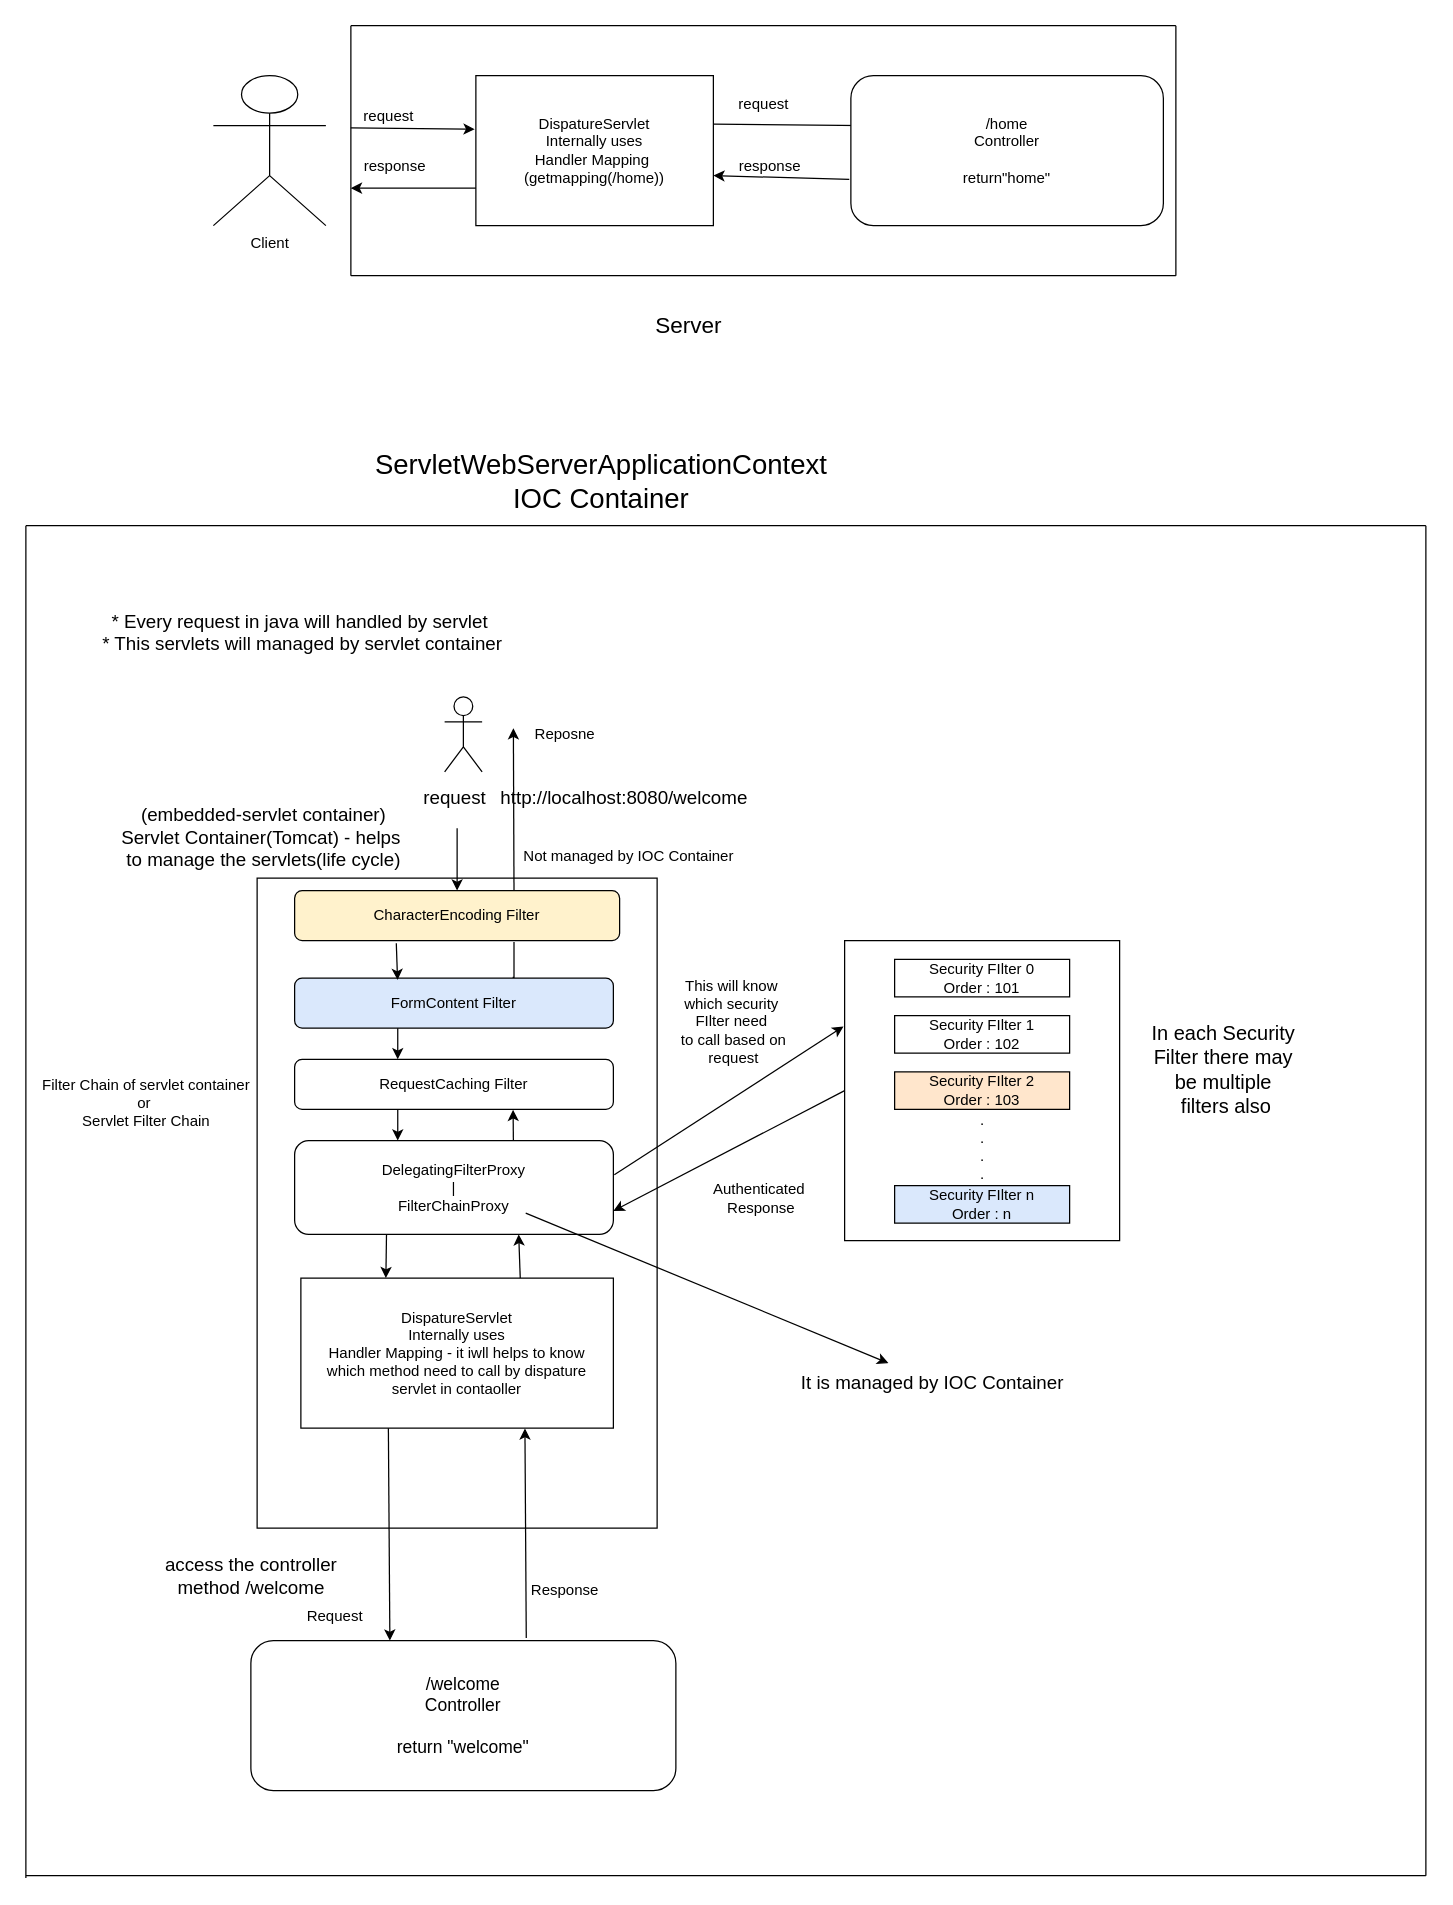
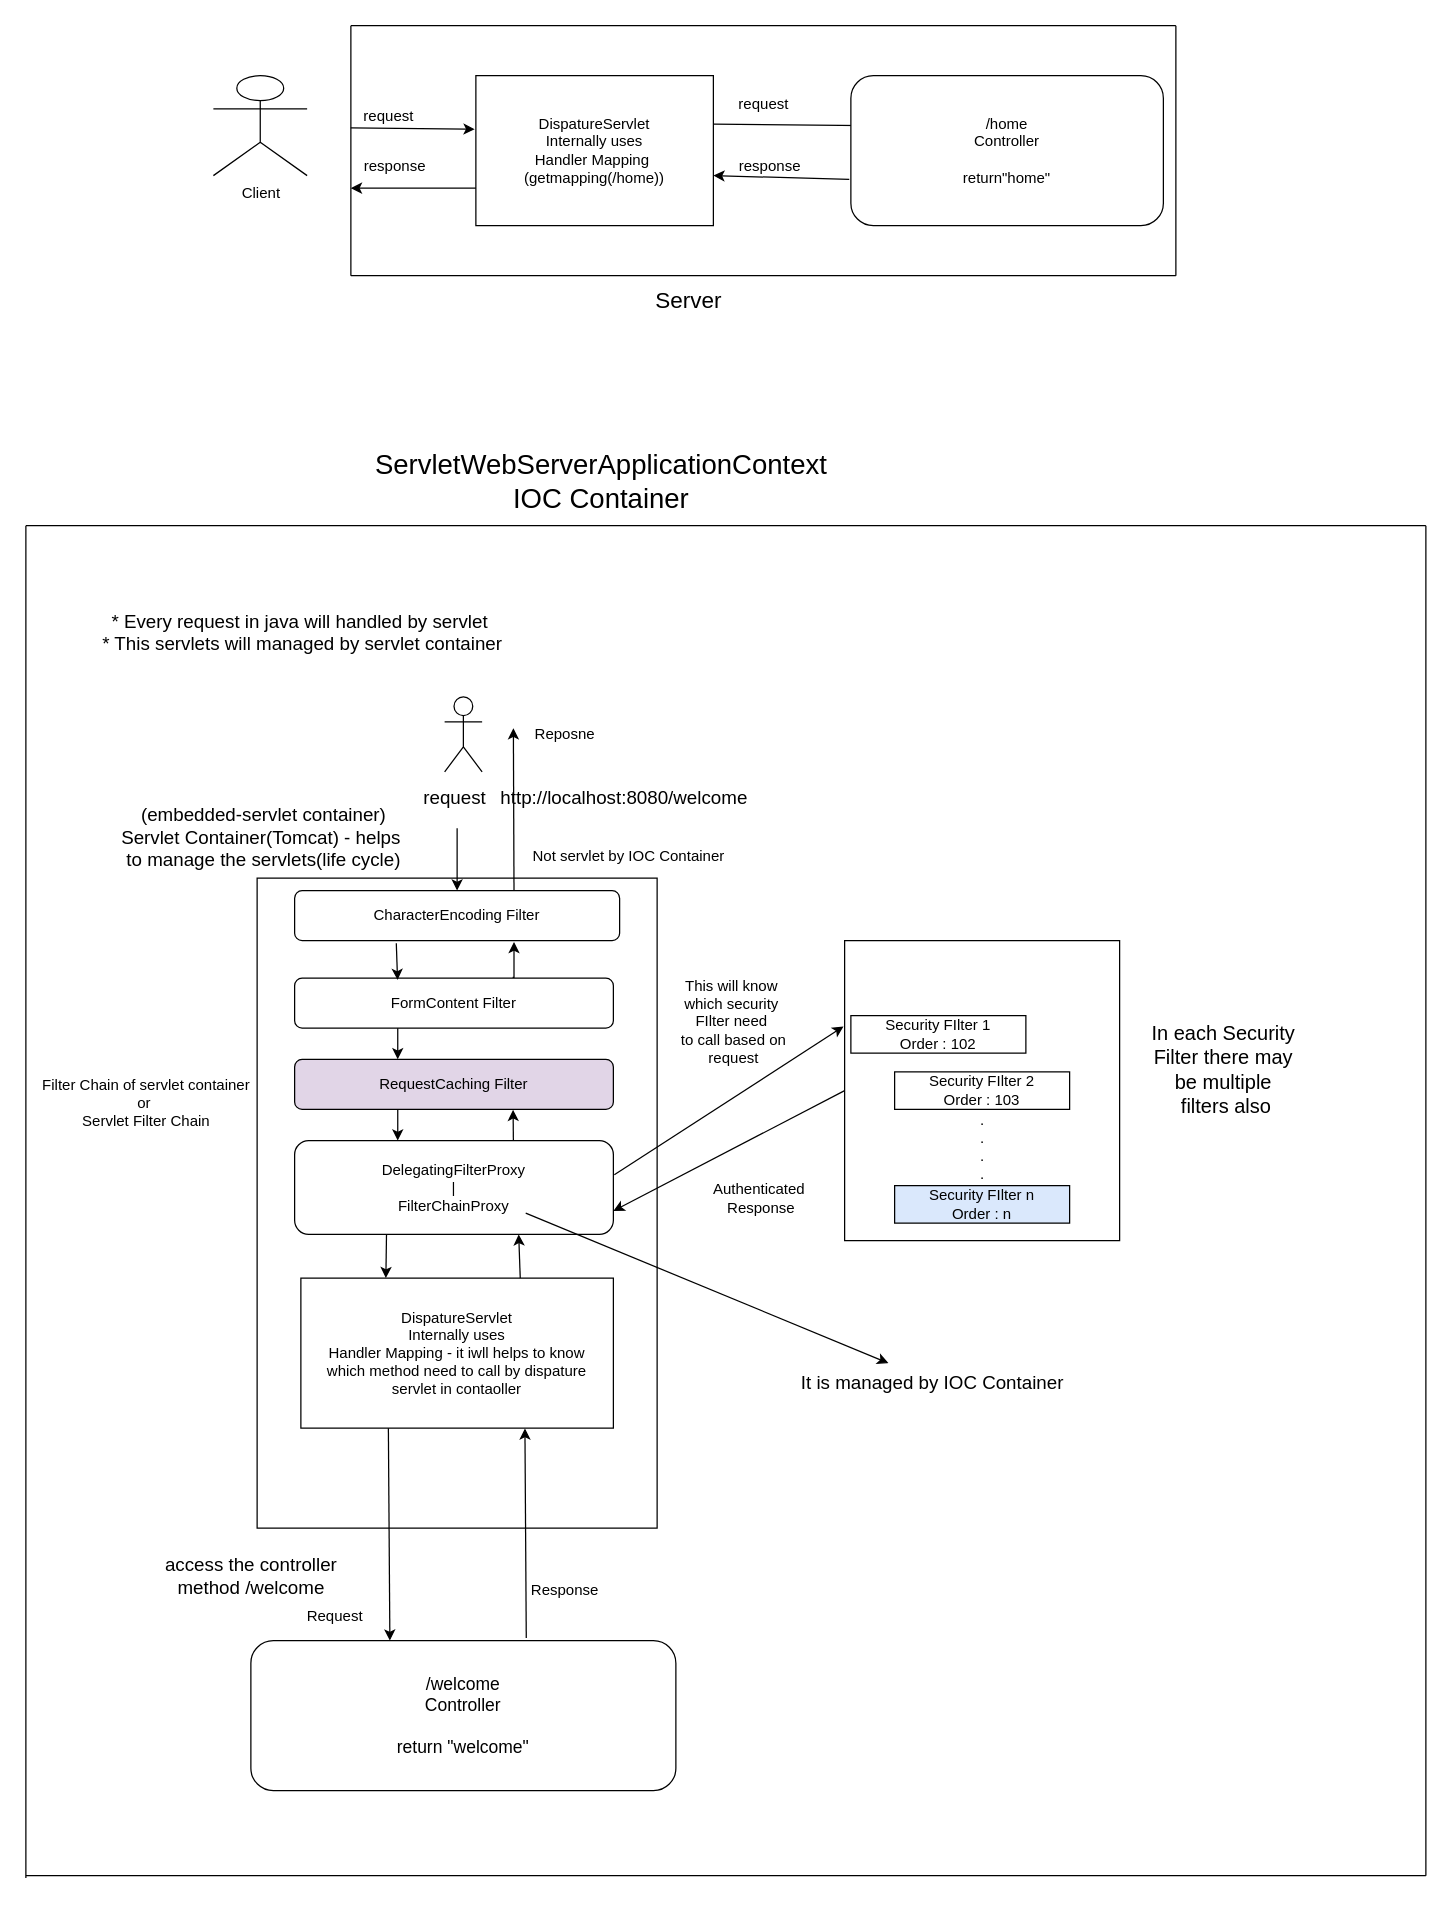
node "Client": size 113x150 -> 94x100
node "Server": moved (688, 326) -> (688, 301)
node "Not managed by IOC Container": label "Not managed by IOC Container" -> "Not servlet by IOC Container"
node "CharacterEncoding Filter": fillcolor #fff2cc -> #ffffff
edge "CharacterEncoding Filter" -- "FormContent Filter": arrowhead none -> classic
node "Security FIlter 0 Order : 101": removed
node "FormContent Filter": fillcolor #dae8fc -> #ffffff
node "Security FIlter 1 Order : 102": moved (982, 1034) -> (938, 1034)
node "RequestCaching Filter": fillcolor #ffffff -> #e1d5e7
node "Security FIlter 2 Order : 103": fillcolor #ffe6cc -> #ffffff
